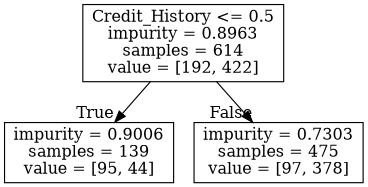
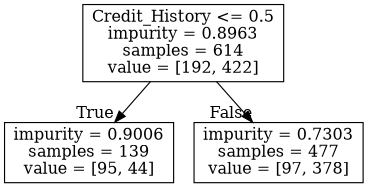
node "impurity = 0.7303 samples = 475 value = [97, 378]": label "impurity = 0.7303 samples = 475 value = [97, 378]" -> "impurity = 0.7303 samples = 477 value = [97, 378]"
